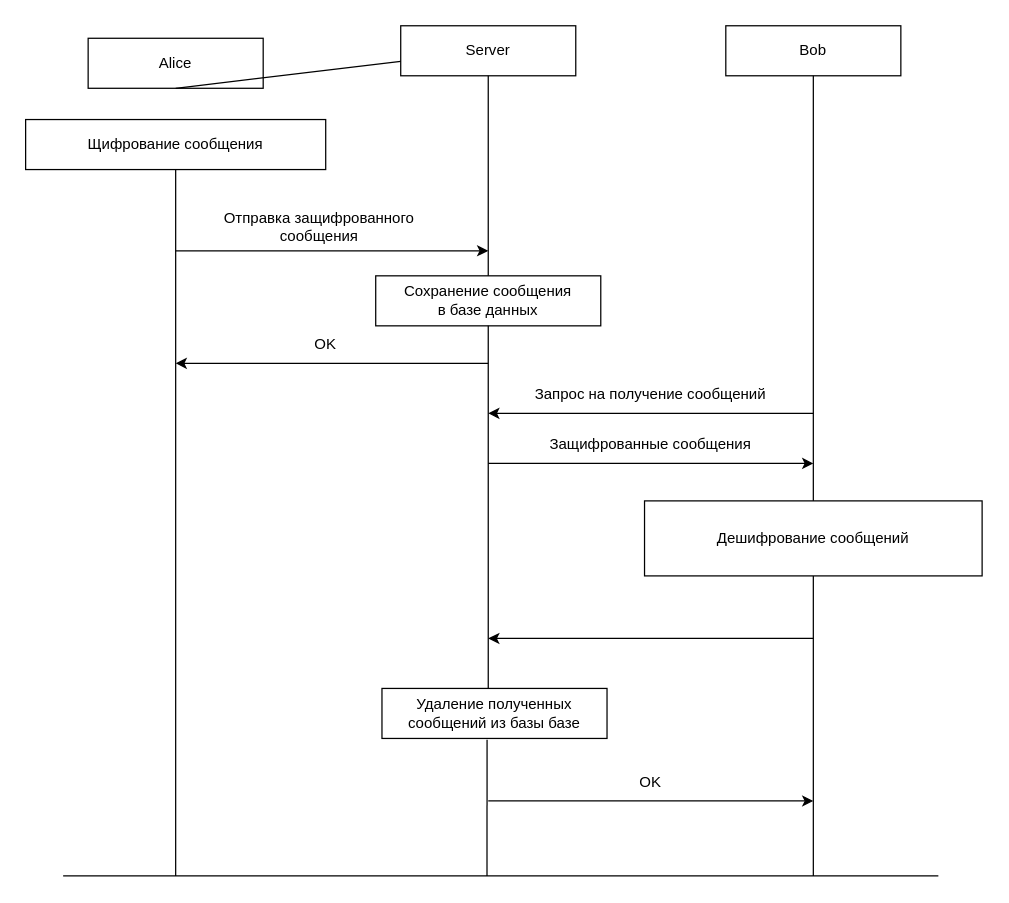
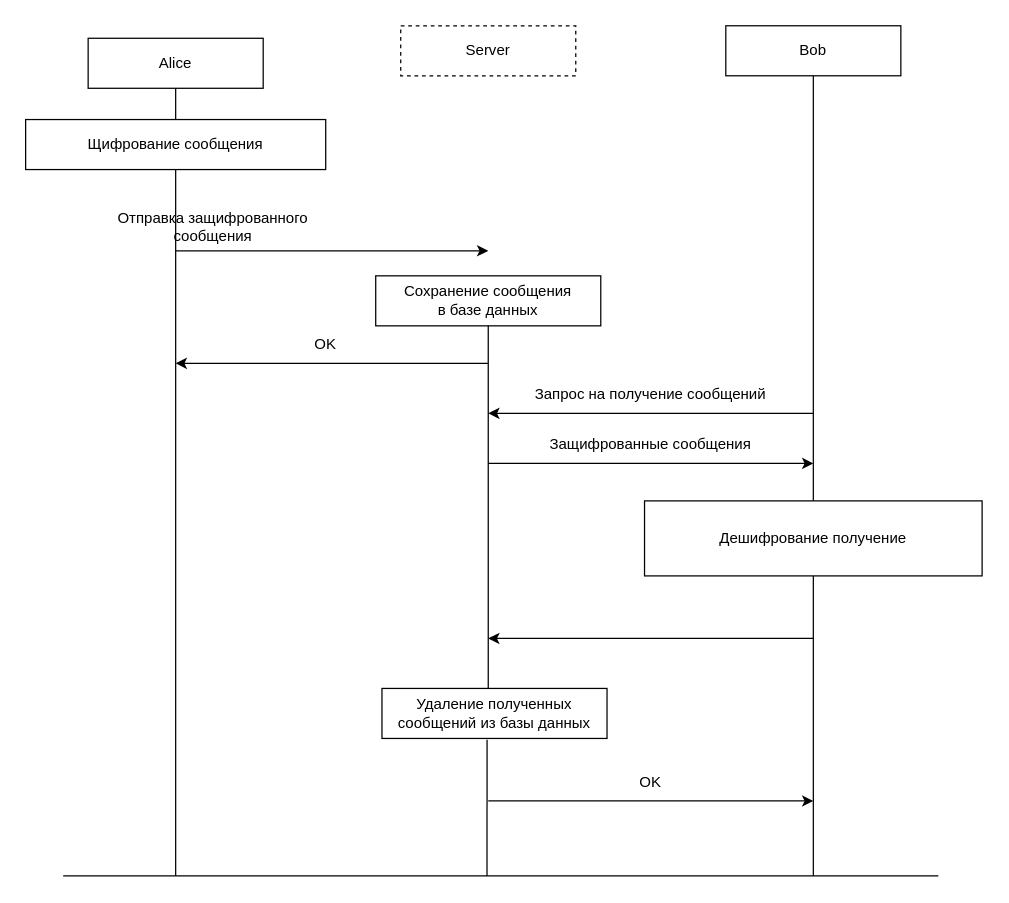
node "Server": style solid -> dashed
edge "Server" -- "Alice": now "Щифрование сообщения" -- "Alice"
edge "Server" -- "Сохранение сообщения в базе данных": removed
node "Отправка защифрованного сообщения": moved (319, 227) -> (213, 227)
node "Дешифрование сообщений": label "Дешифрование сообщений" -> "Дешифрование получение"
node "Удаление полученных сообщений из базы базе": label "Удаление полученных сообщений из базы базе" -> "Удаление полученных сообщений из базы данных"
